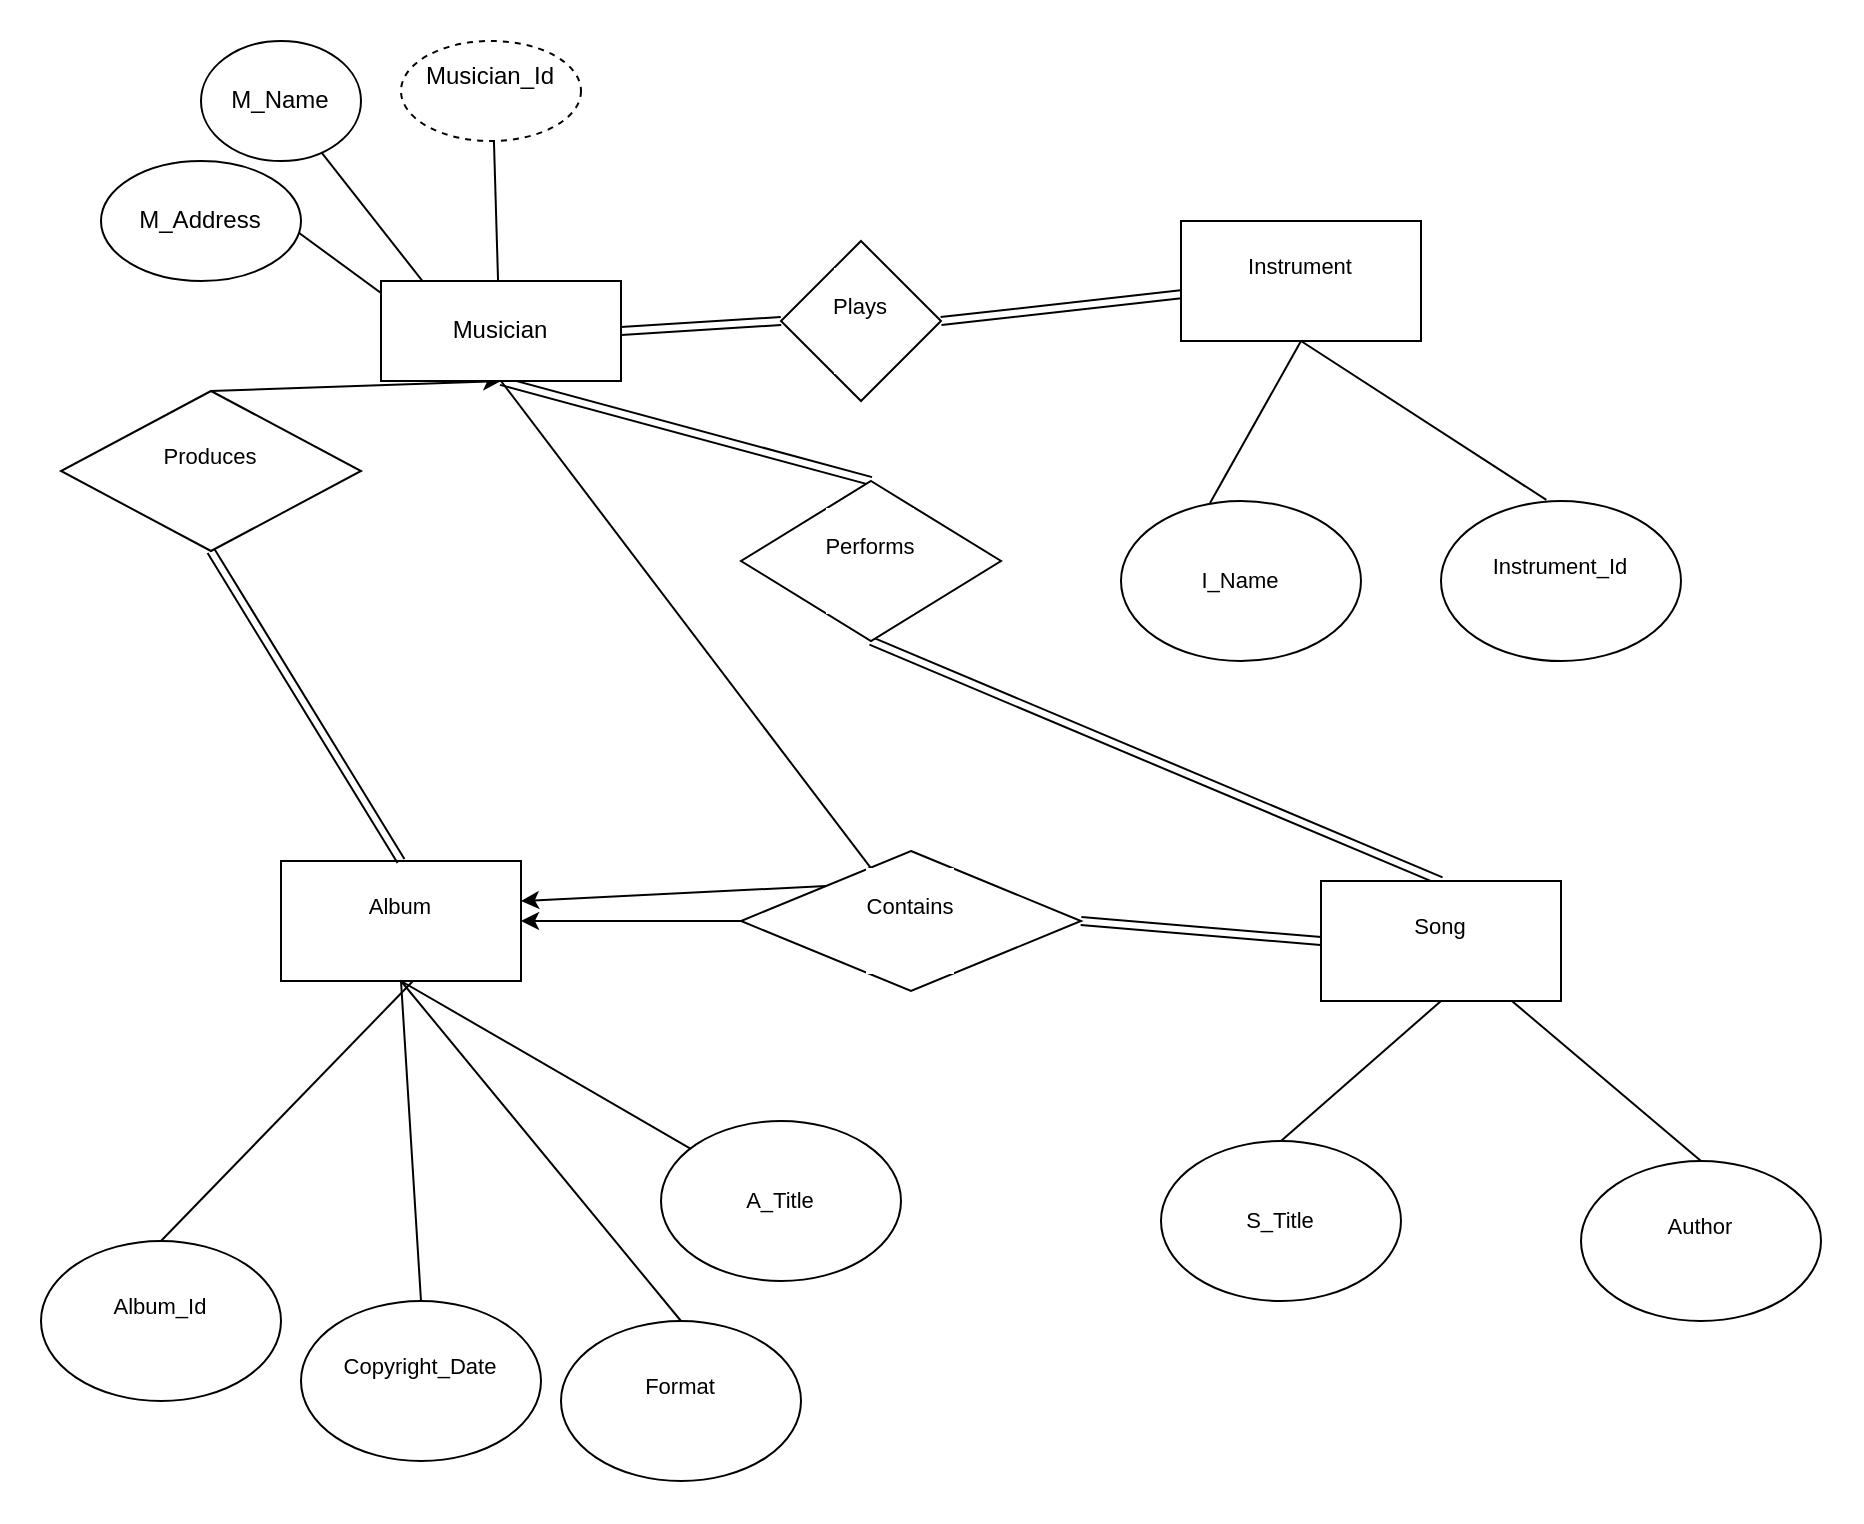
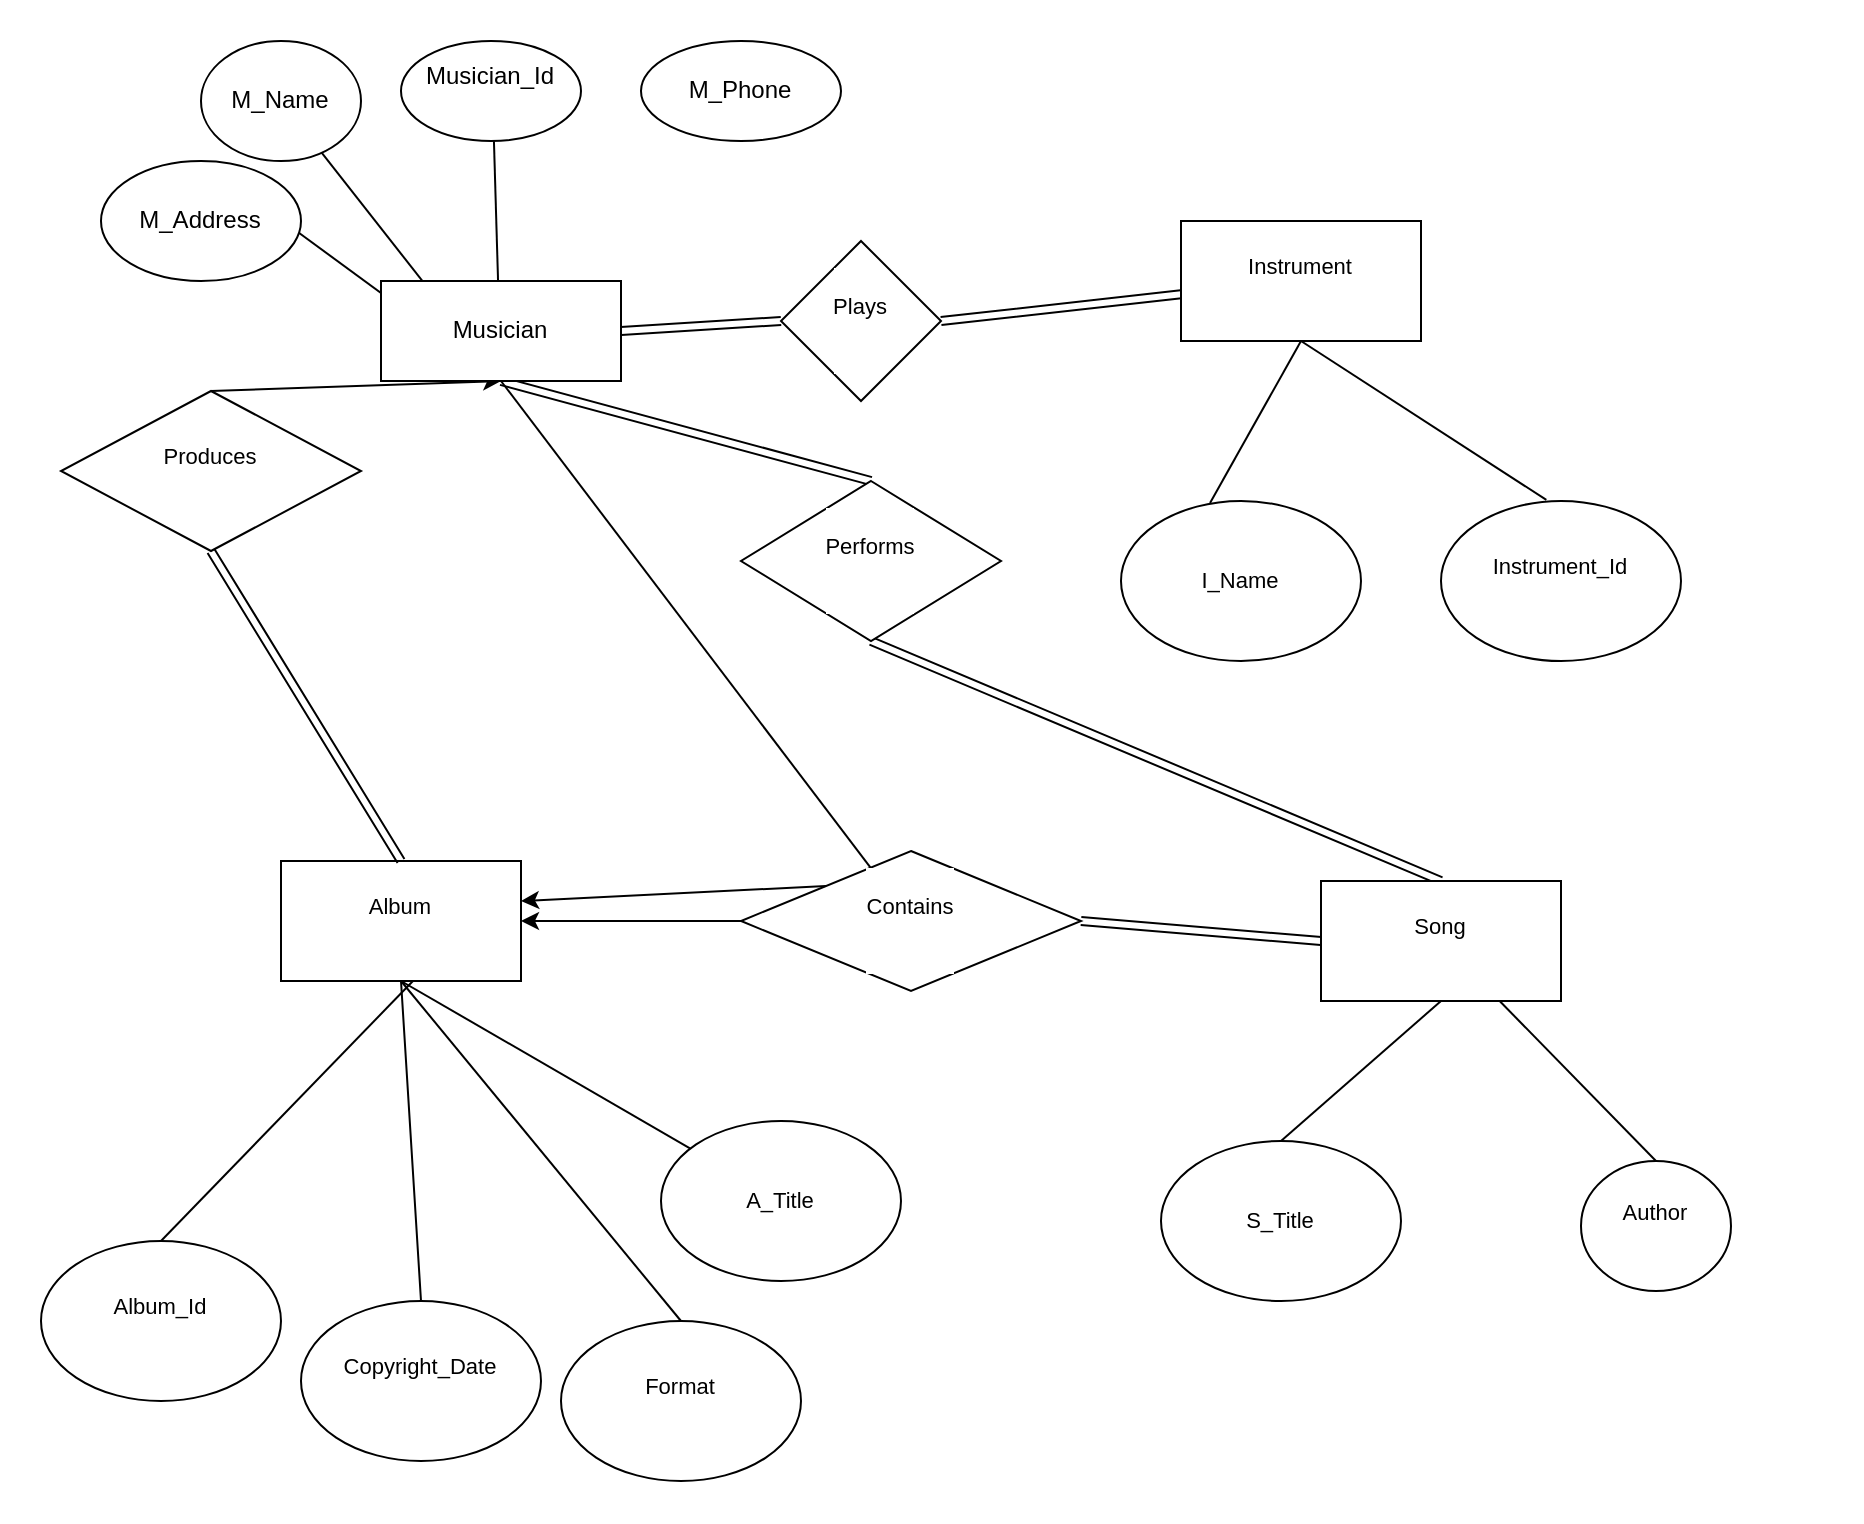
node "Musician_Id": style dashed -> solid
node "M_Phone": added
node "Author": size 240x160 -> 150x130
